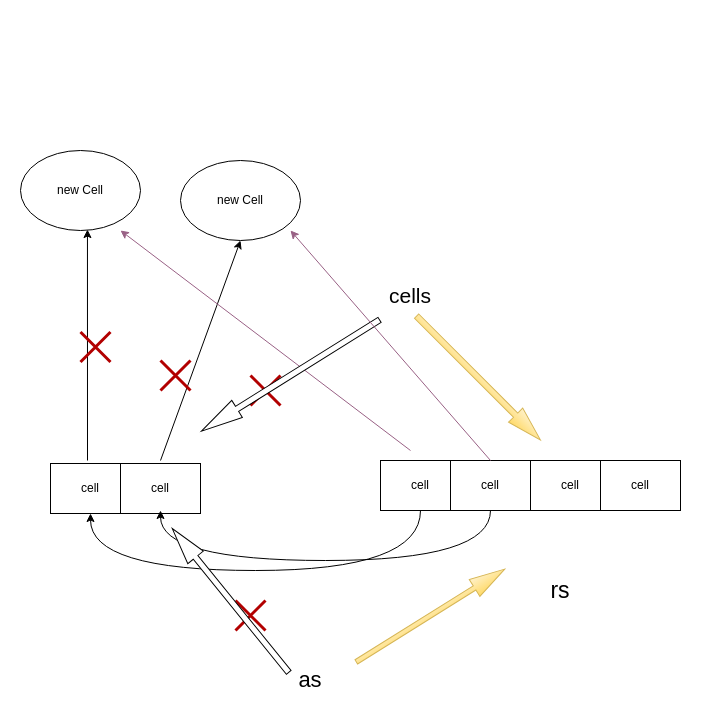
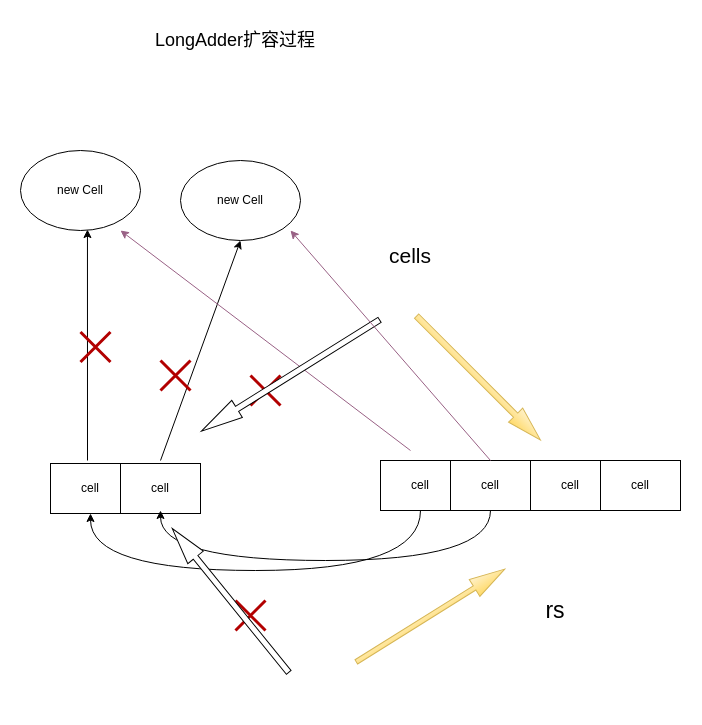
node "LongAdder扩容过程": added
node "cells": moved (411, 296) -> (411, 256)
node "rs": moved (561, 591) -> (556, 611)
node "as": removed
